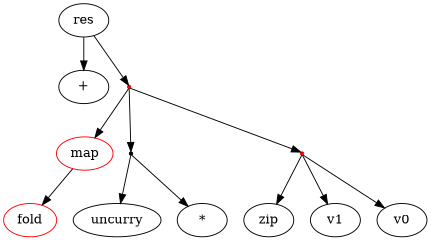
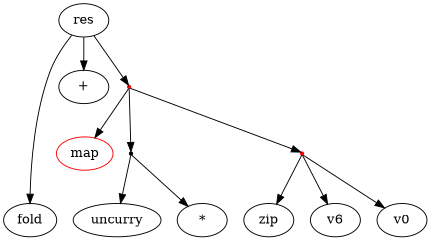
edge "map" -> "fold": now "res" -> "fold"
node "fold": color red -> black
node "v1": label "v1" -> "v6"
